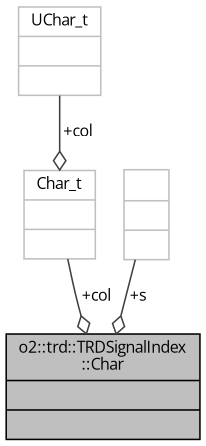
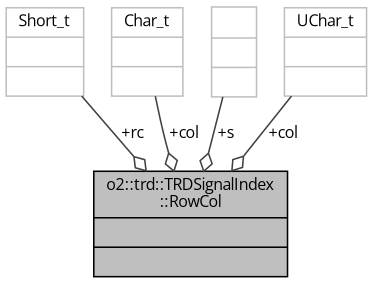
node "Short_t": added
edge "UChar_t" -> "Char_t": now "UChar_t" -> "o2::trd::TRDSignalIndex"
node "o2::trd::TRDSignalIndex": text "::Char" -> "::RowCol"
